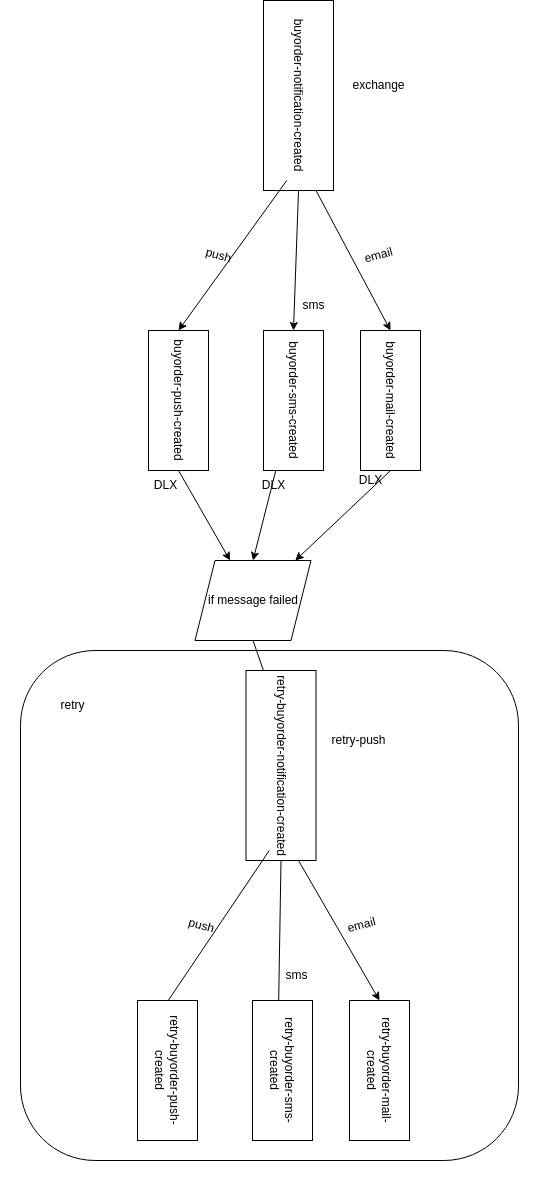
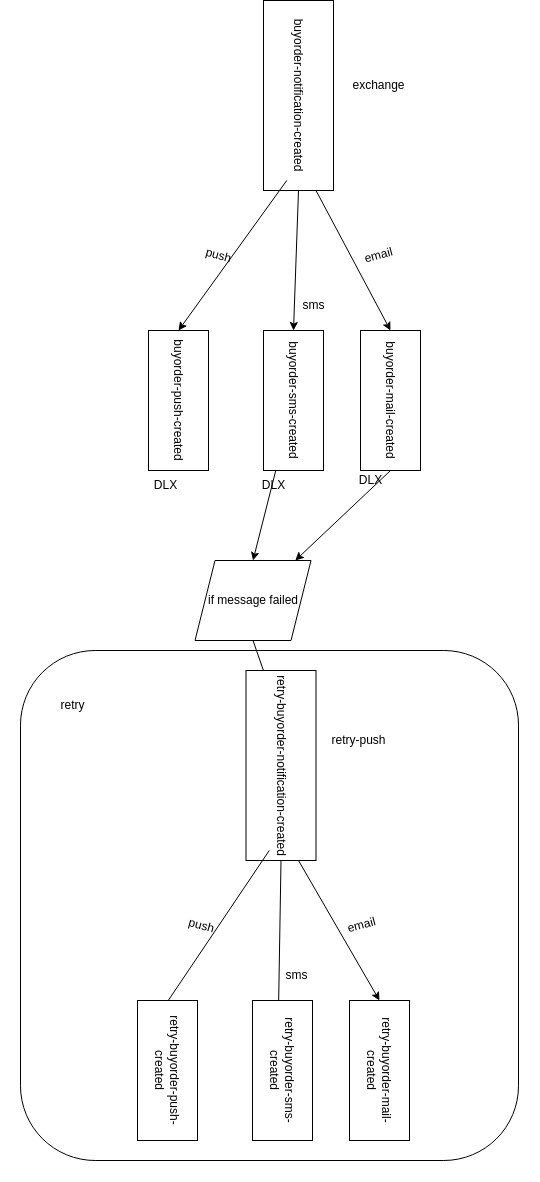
edge "buyorder-push-created" -> "if message failed": removed
